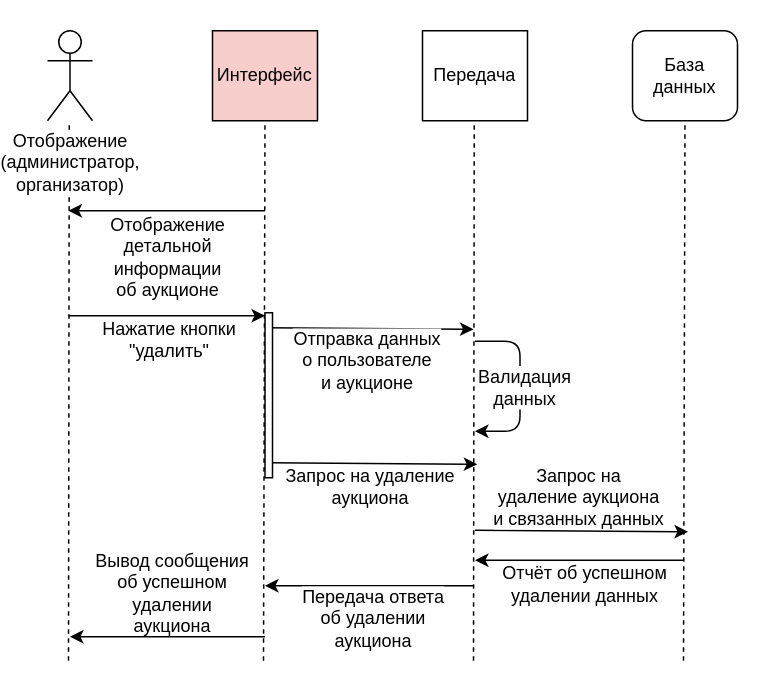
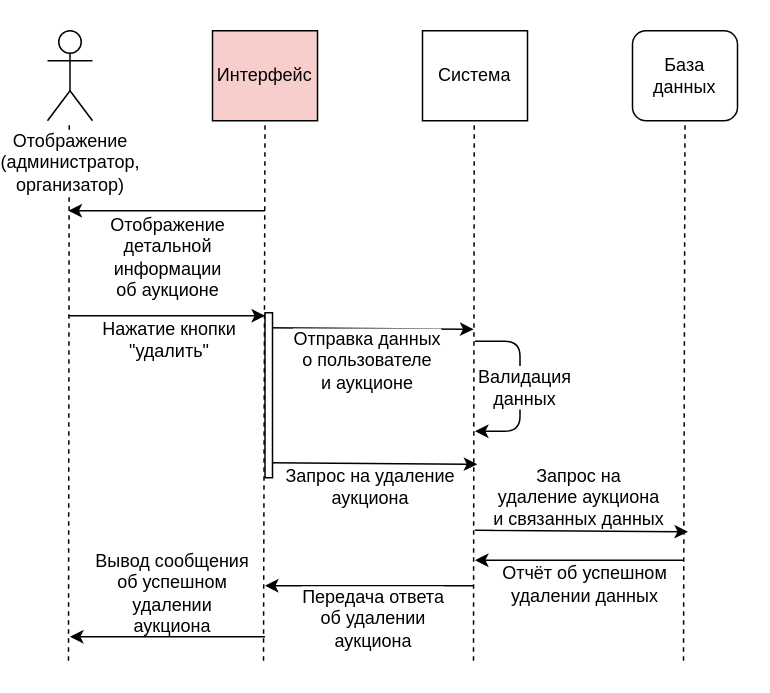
node "Передача": label "Передача" -> "Система"
